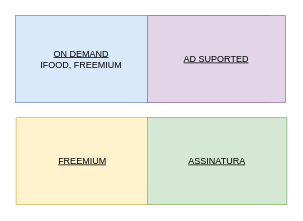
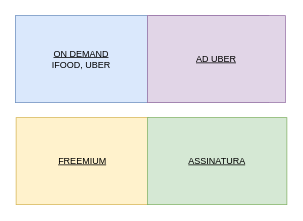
node "ON DEMAND IFOOD, FREEMIUM": label "ON DEMAND IFOOD, FREEMIUM" -> "ON DEMAND IFOOD, UBER"
node "AD SUPORTED": label "AD SUPORTED" -> "AD UBER"
